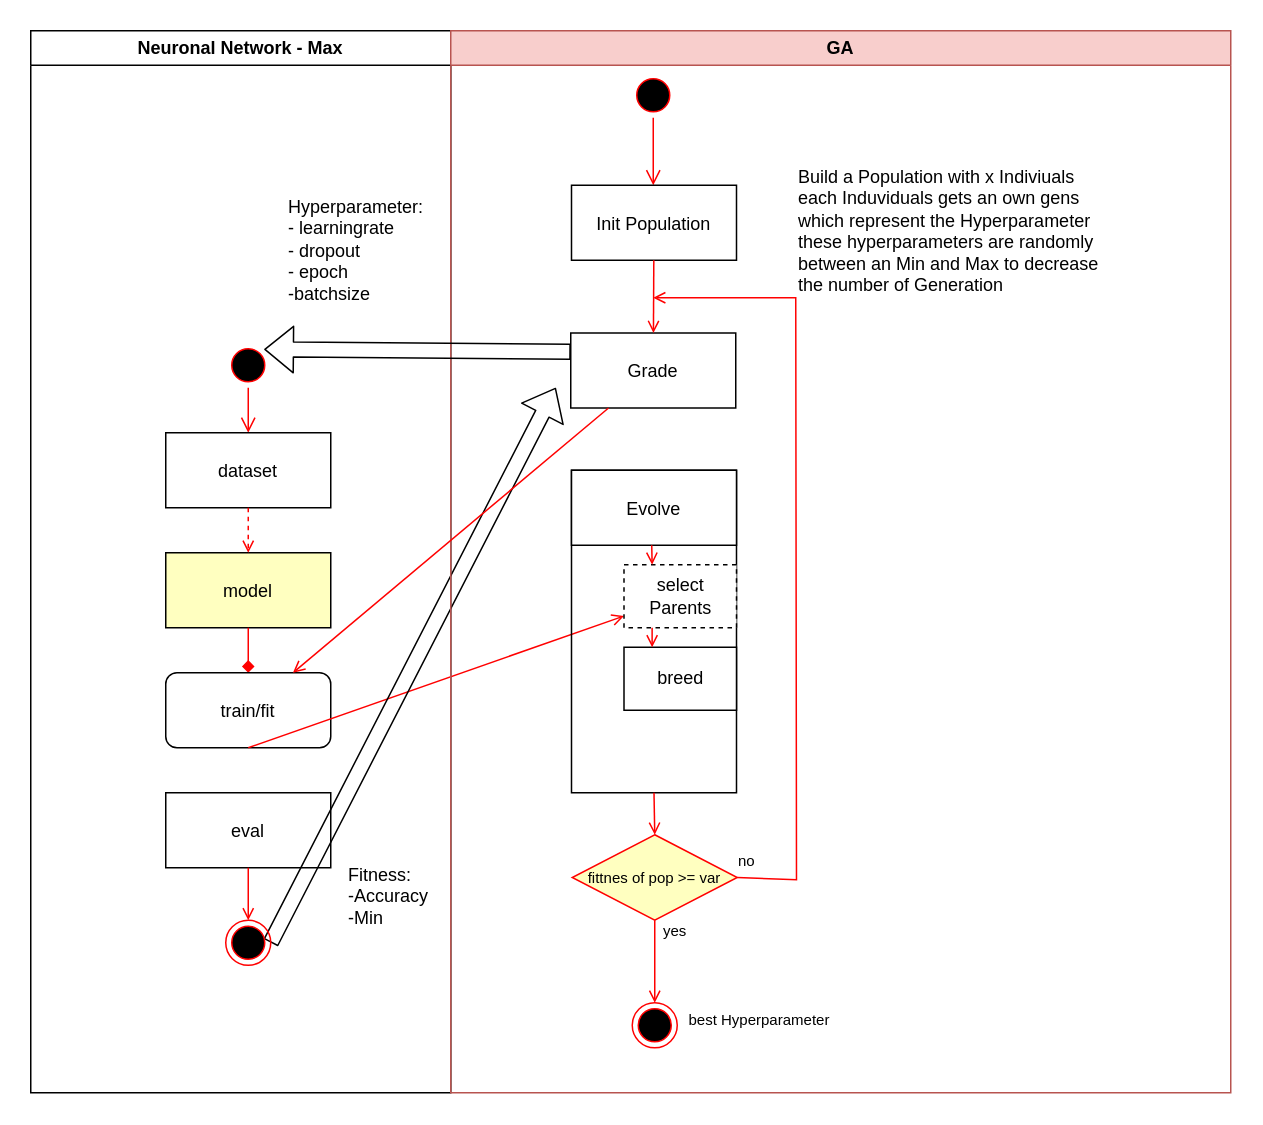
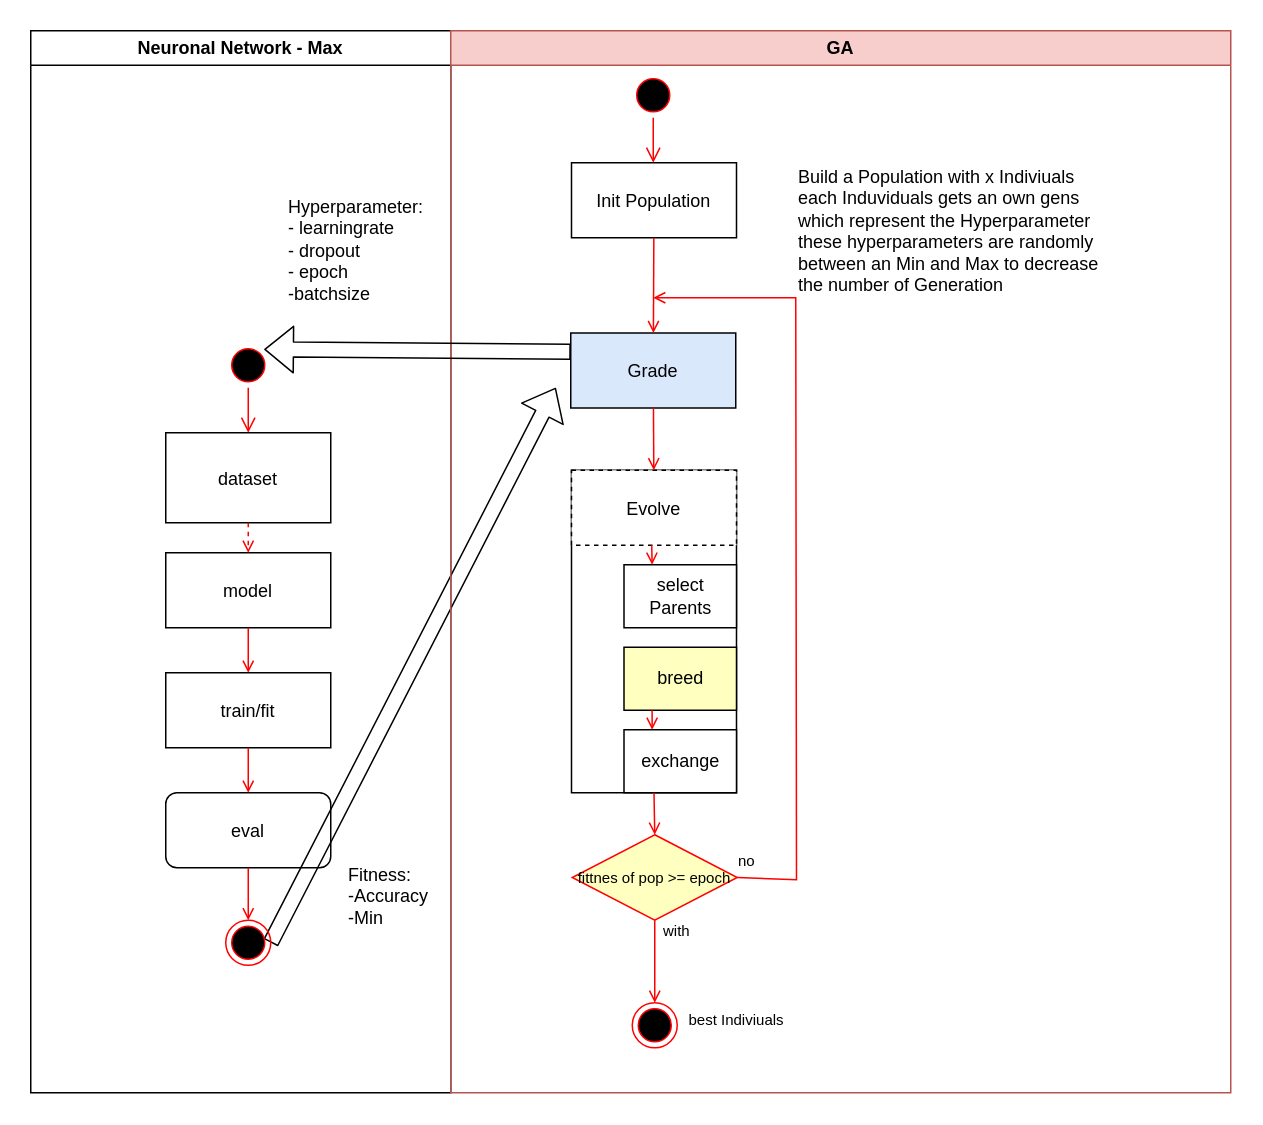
node "Init Population": moved (654, 223) -> (654, 200)
node "Grade": fillcolor #ffffff -> #dae8fc
node "dataset": size 165x75 -> 165x90
node "Evolve": style solid -> dashed
node "model": fillcolor #ffffc0 -> #ffffff
edge "Grade" -> "train/fit": now "Grade" -> "Evolve"
node "select Parents": style dashed -> solid
edge "select Parents" -> "breed": removed
edge "model" -> "train/fit": arrowhead diamond -> open
node "breed": fillcolor #ffffff -> #ffffc0
edge "train/fit" -> "select Parents": now "train/fit" -> "eval"
node "train/fit": shape rounded rectangle -> rectangle
edge "breed" -> "exchange": added
node "exchange": added
node "eval": shape rectangle -> rounded rectangle
node "fittnes of pop >= var": label "fittnes of pop >= var" -> "fittnes of pop >= epoch"
node "yes": label "yes" -> "with"
node "best Hyperparameter": label "best Hyperparameter" -> "best Indiviuals"
